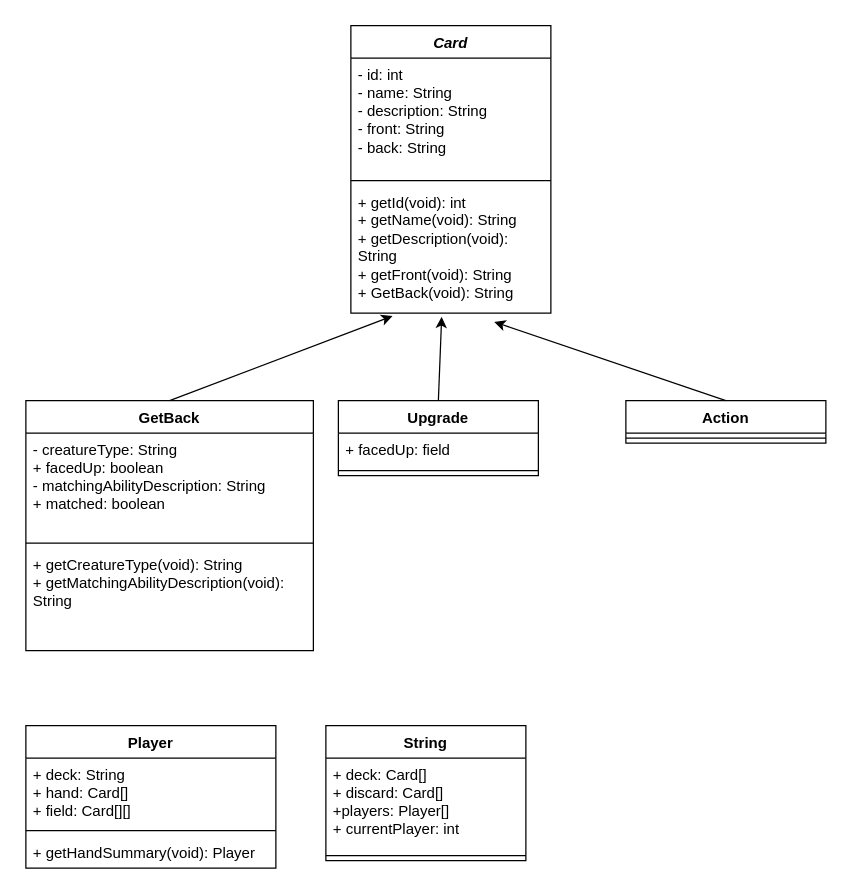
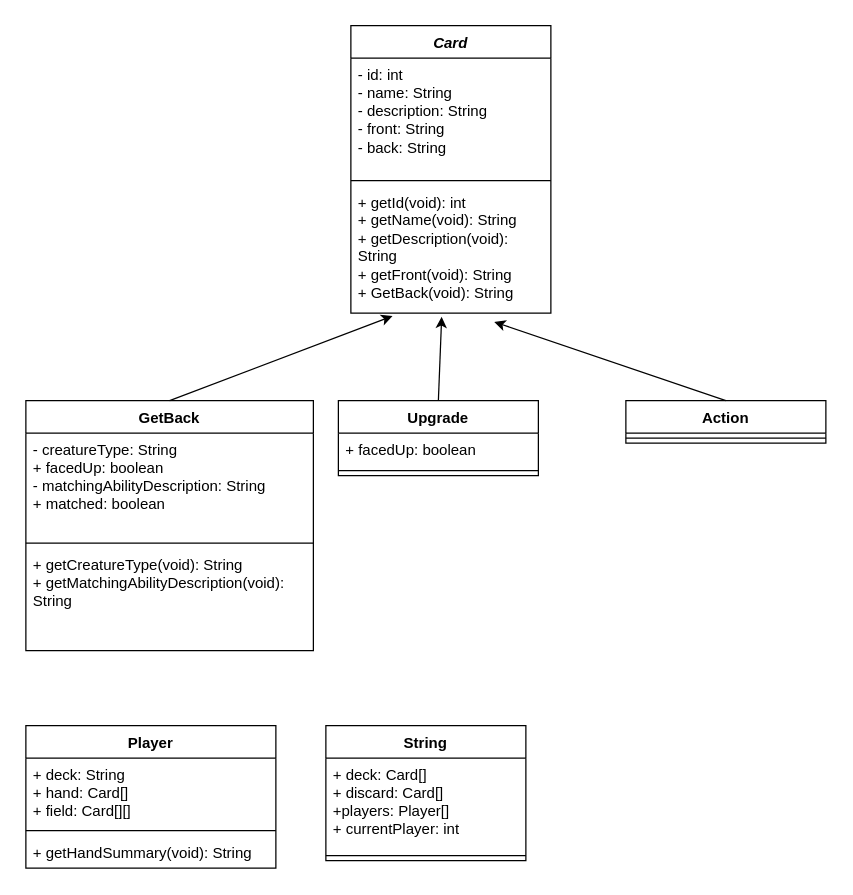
node "+ facedUp: field": label "+ facedUp: field" -> "+ facedUp: boolean"
node "+ getHandSummary(void): Player": label "+ getHandSummary(void): Player" -> "+ getHandSummary(void): String"
